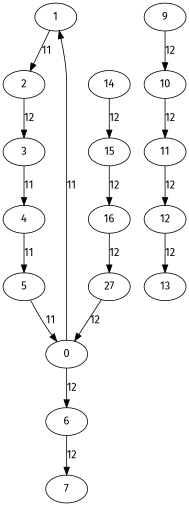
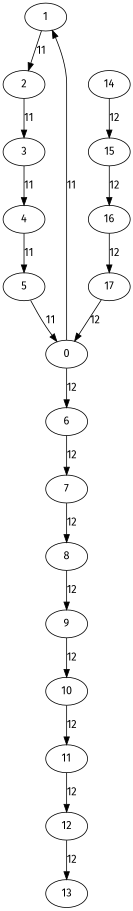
edge "2" -> "3": label "12" -> "11"
node "27": label "27" -> "17"
node "8": added
